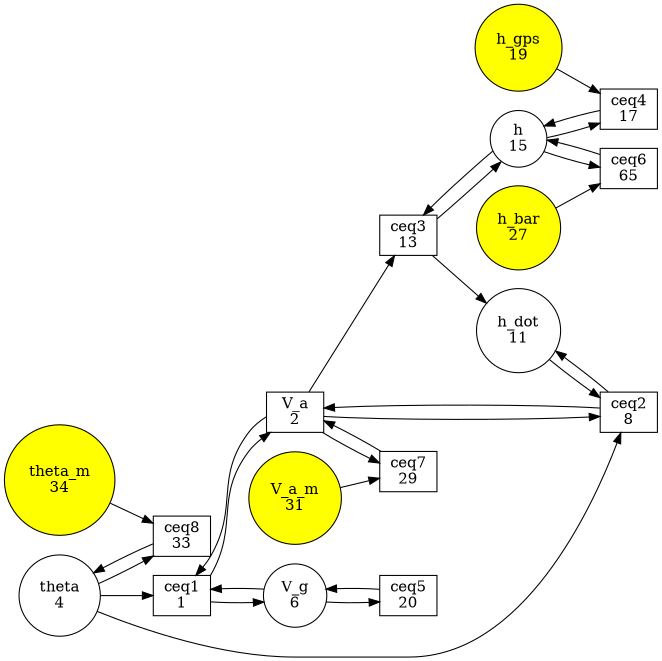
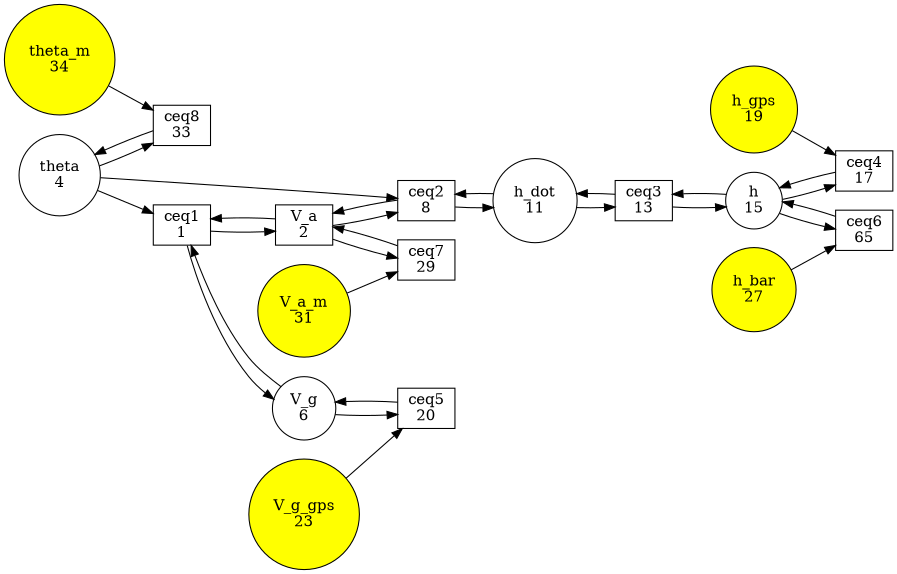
edge "V_a 2" -> "ceq3 13": now "h_dot 11" -> "ceq3 13"
node "V_g_gps 23": added
